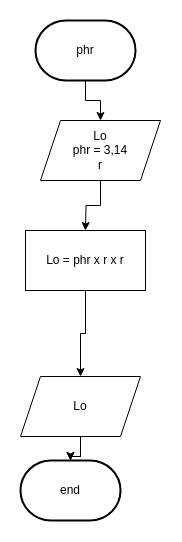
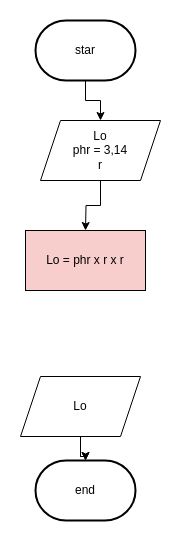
node "phr": label "phr" -> "star"
node "Lo = phr x r x r": fillcolor #ffffff -> #f8cecc
edge "Lo = phr x r x r" -> "Lo": removed
node "end": moved (71, 491) -> (86, 491)
